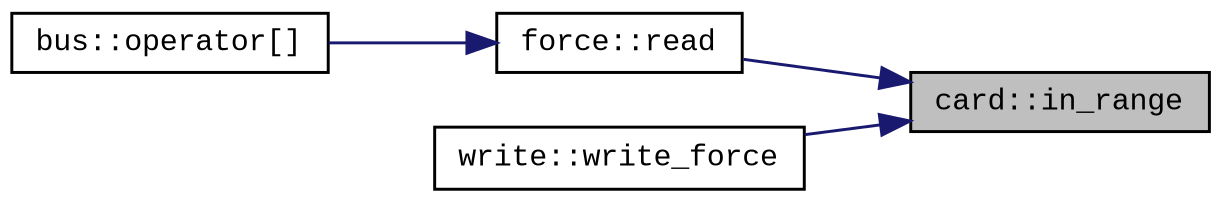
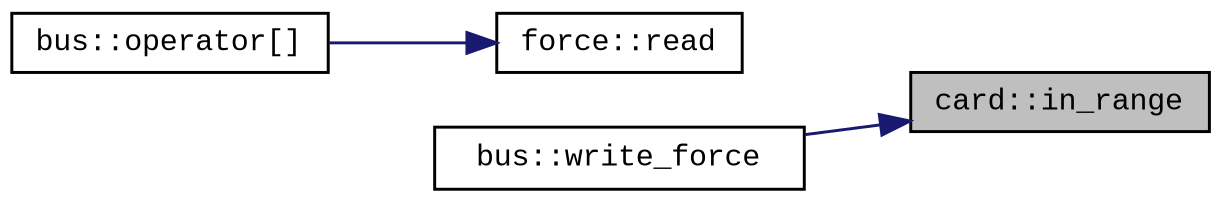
edge "force::read" -> "card::in_range": removed
node "write::write_force": label "write::write_force" -> "bus::write_force"
